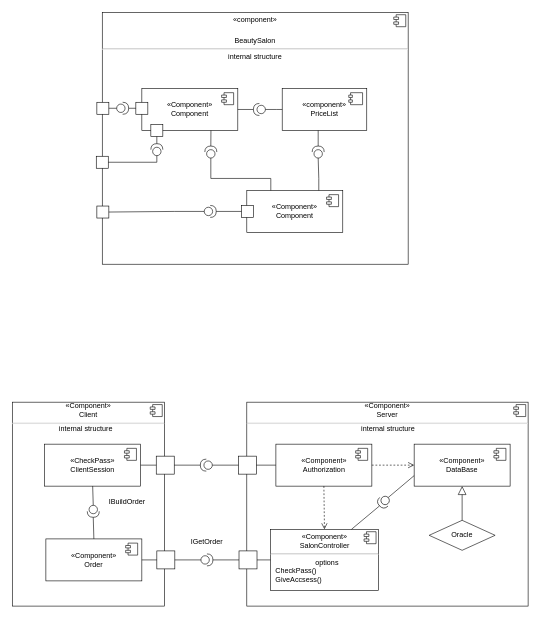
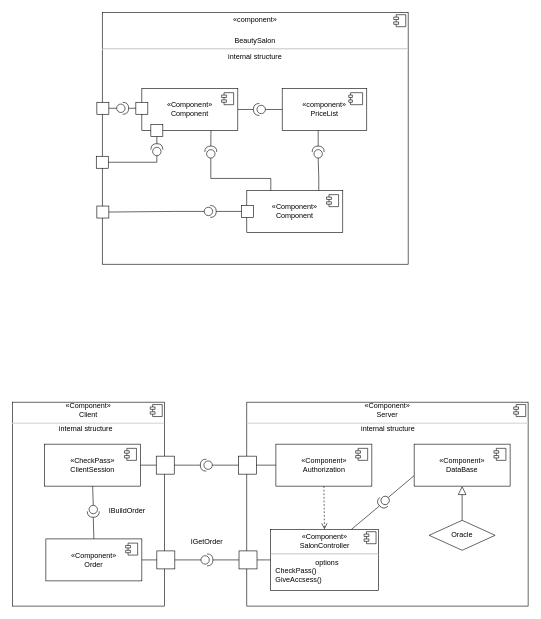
edge "«Component» Authorization" -> "«Component» DataBase": removed
node "IBuildOrder": moved (127, 503) -> (127, 512)
